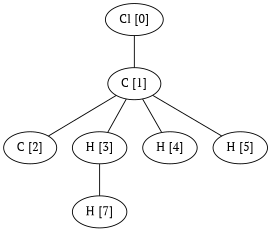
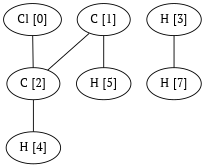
edge "Cl [0]" -- "C [1]": now "Cl [0]" -- "C [2]"
edge "C [1]" -- "H [3]": removed
edge "C [1]" -- "H [4]": now "C [2]" -- "H [4]"
